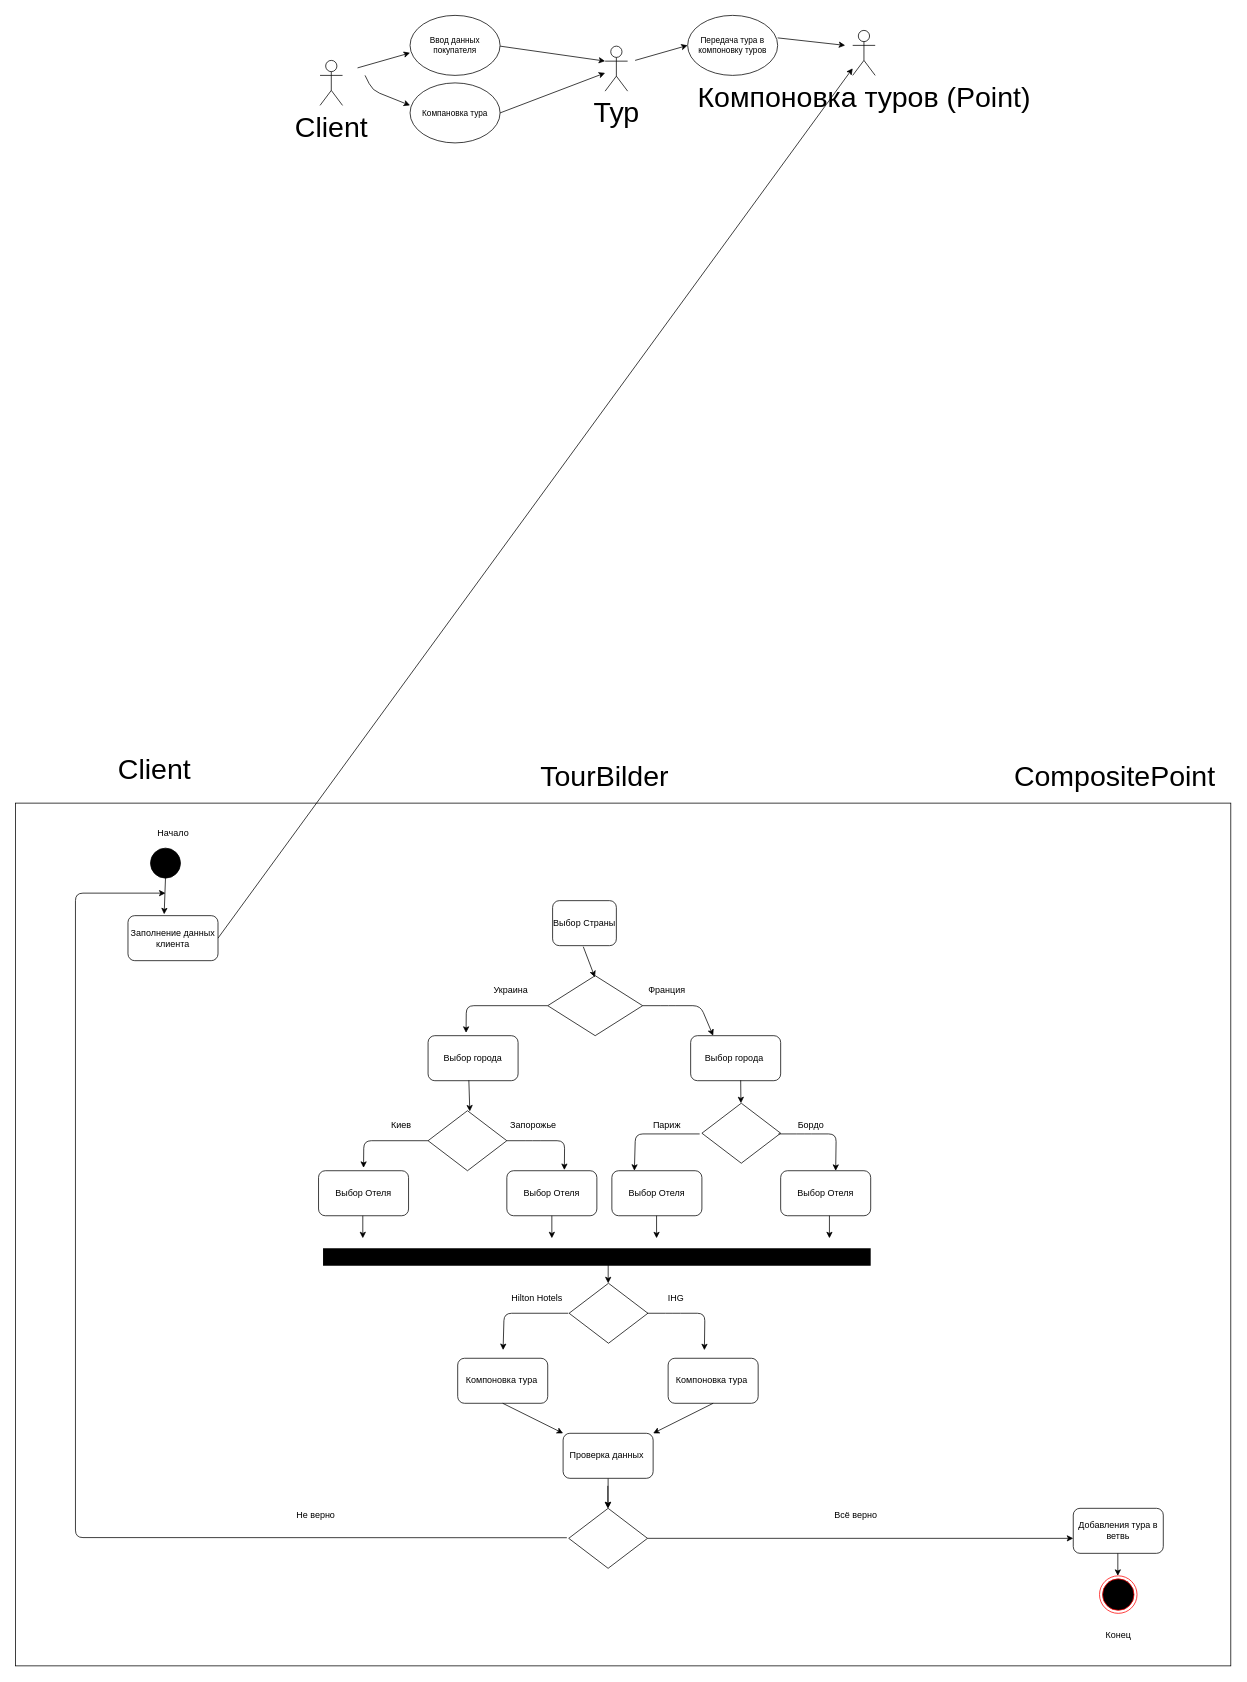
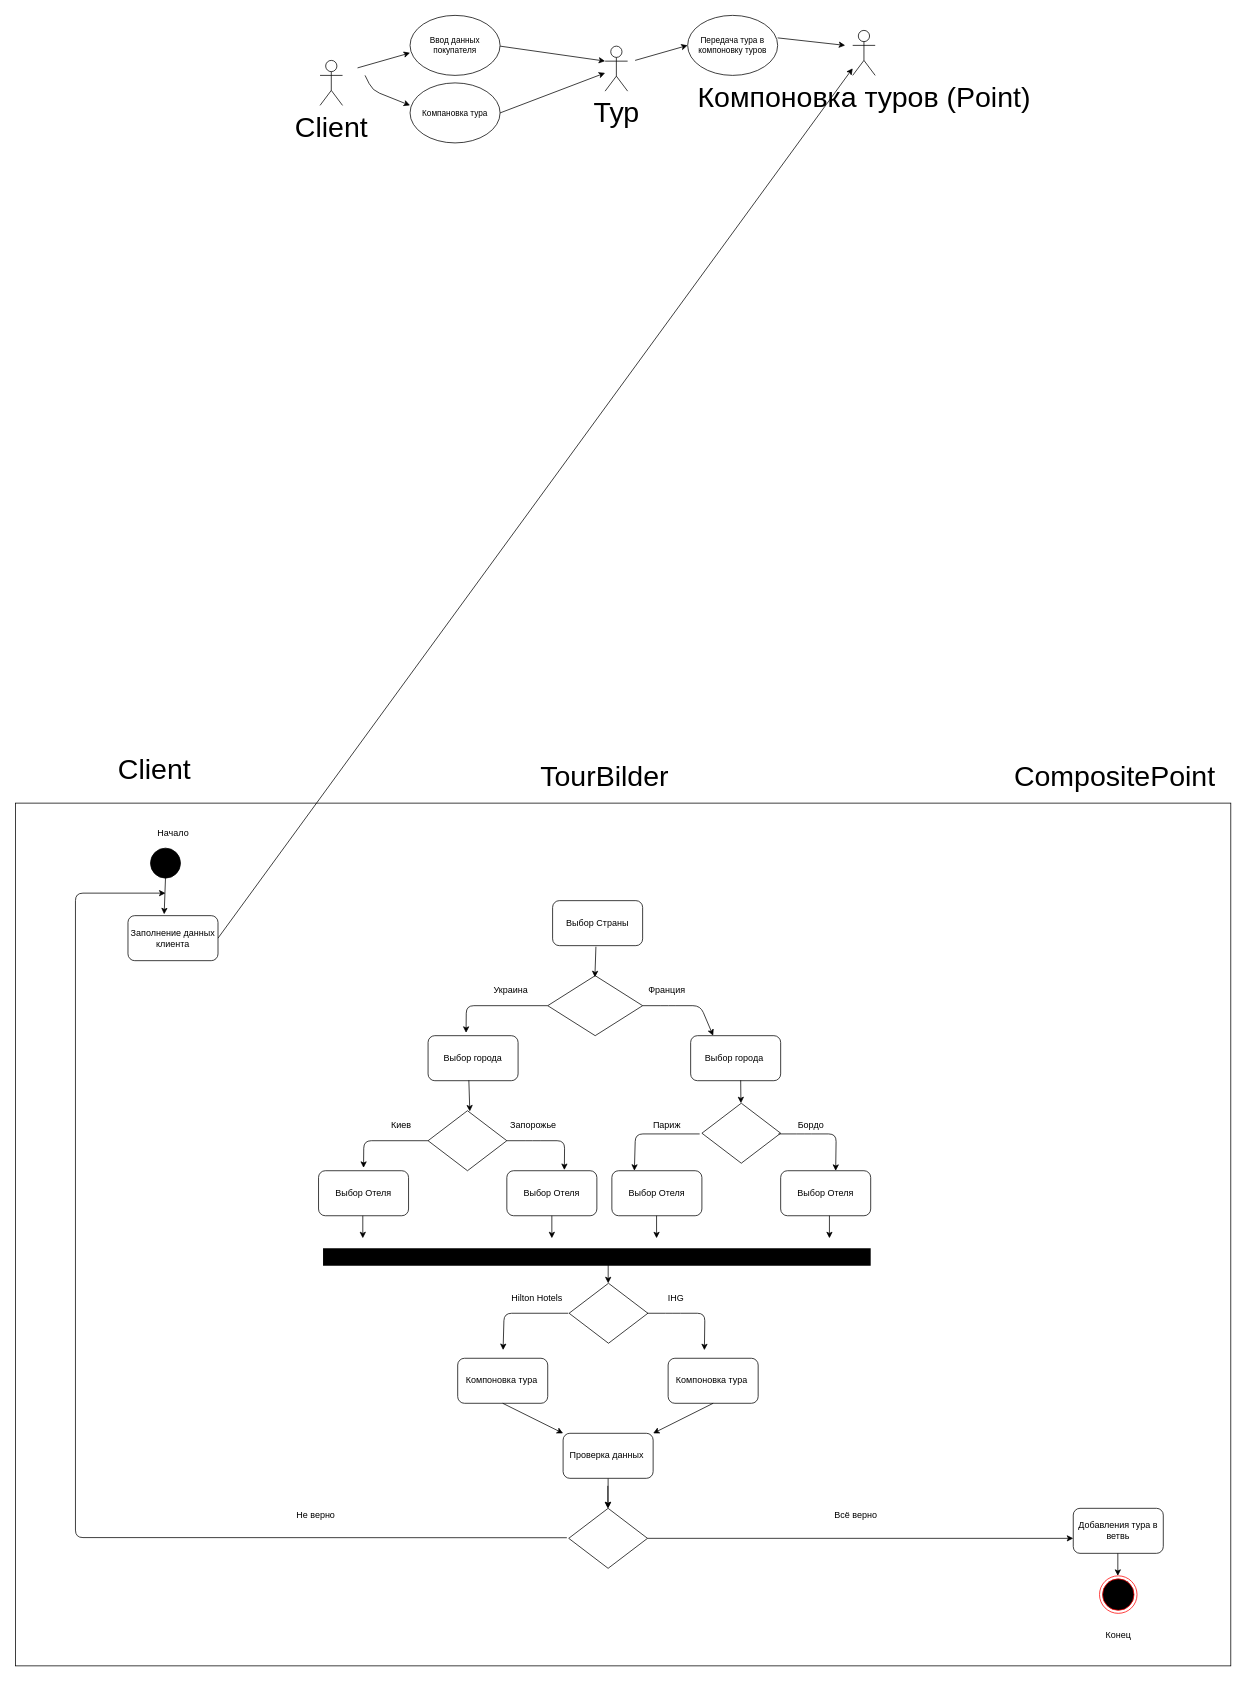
node "Выбор Страны": size 64x45 -> 90x45
